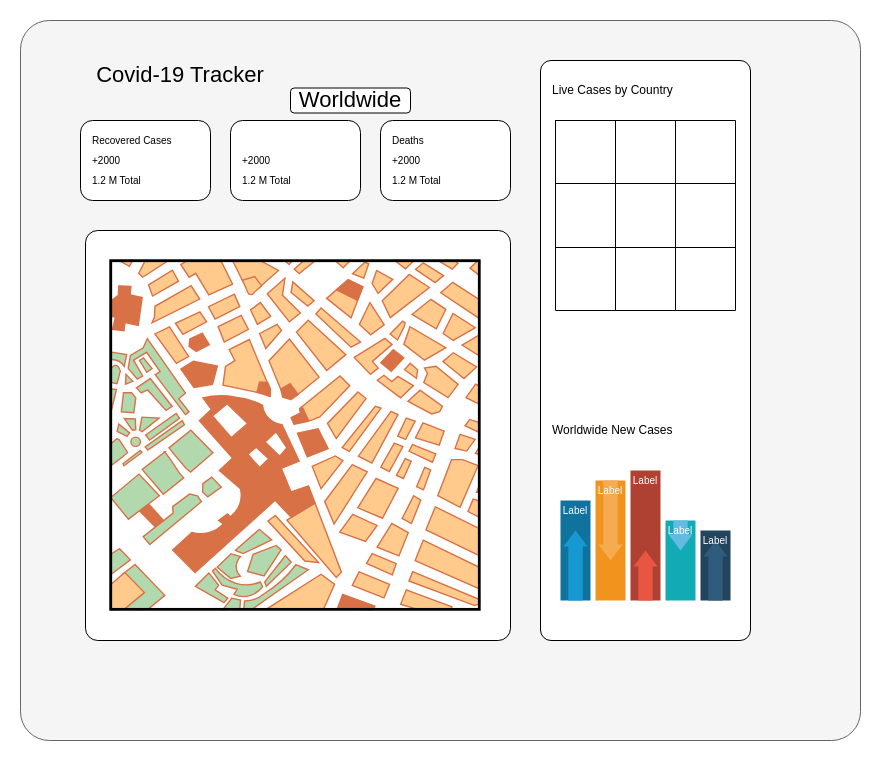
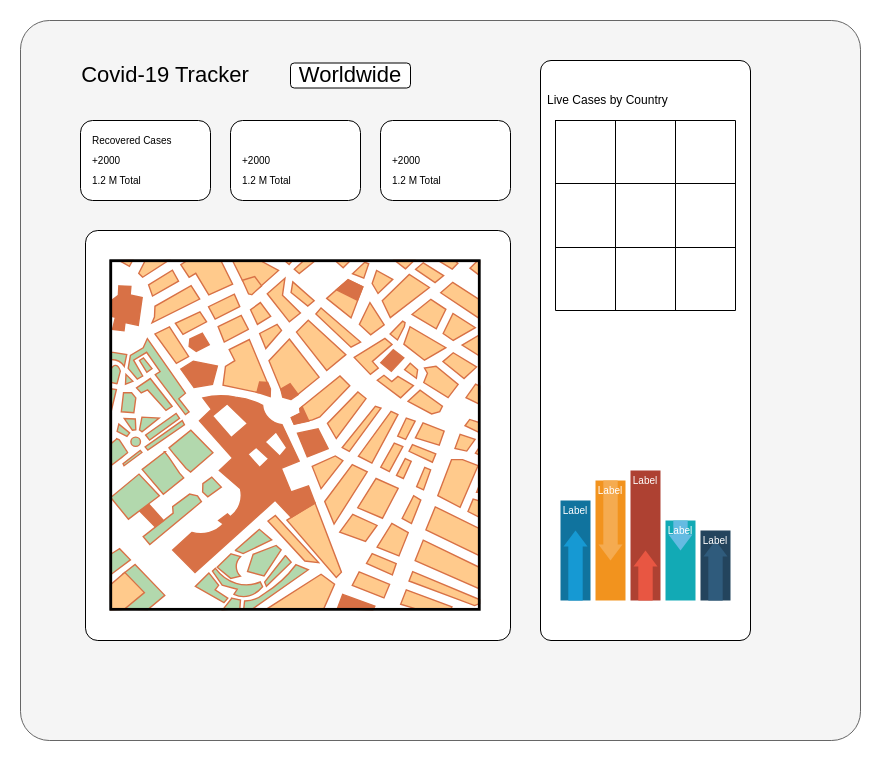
node "Covid-19 Tracker": moved (181, 76) -> (166, 76)
node "Live Cases by Country": moved (631, 91) -> (626, 101)
node "Worldwide": moved (351, 101) -> (351, 76)
node "Deaths": removed
node "Worldwide New Cases": removed
